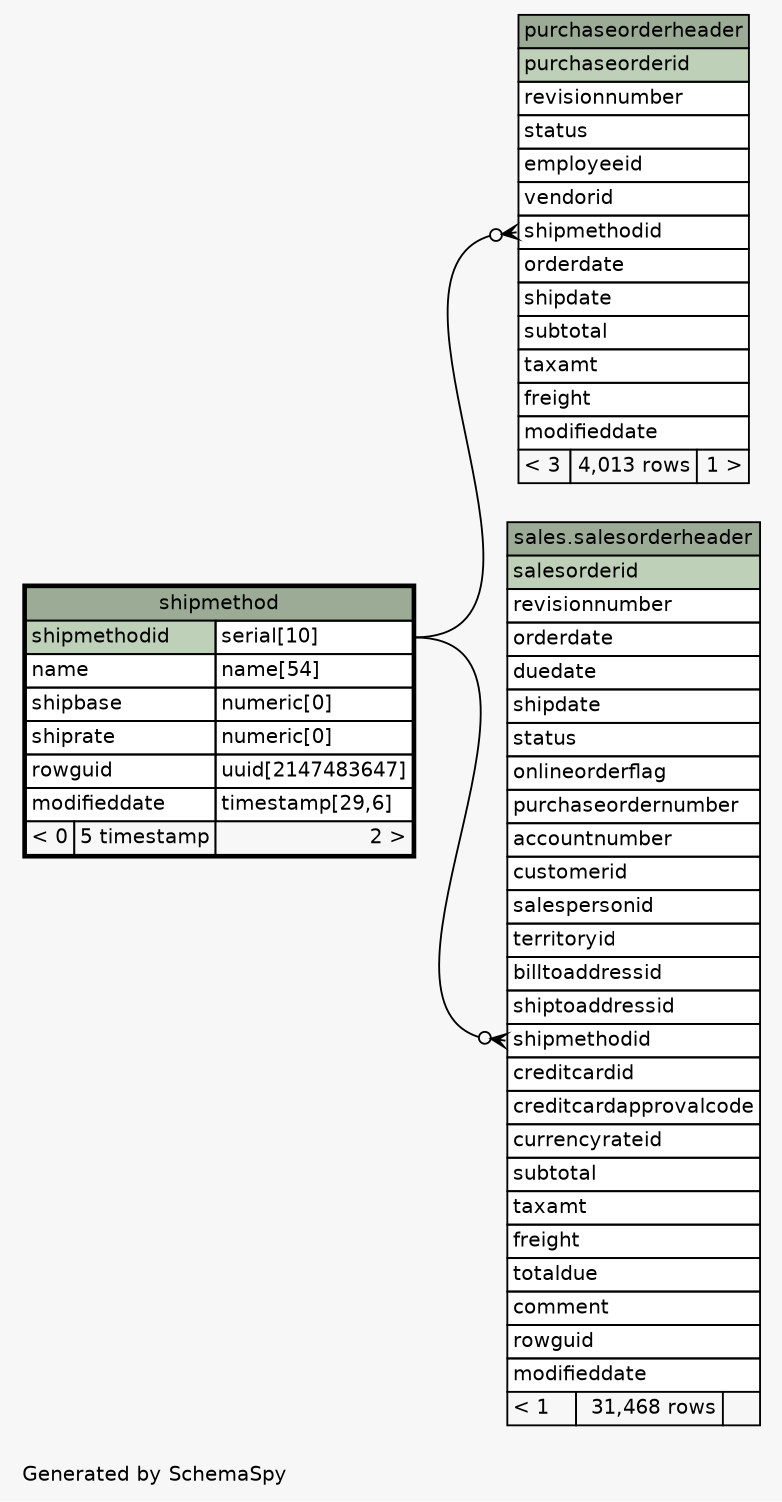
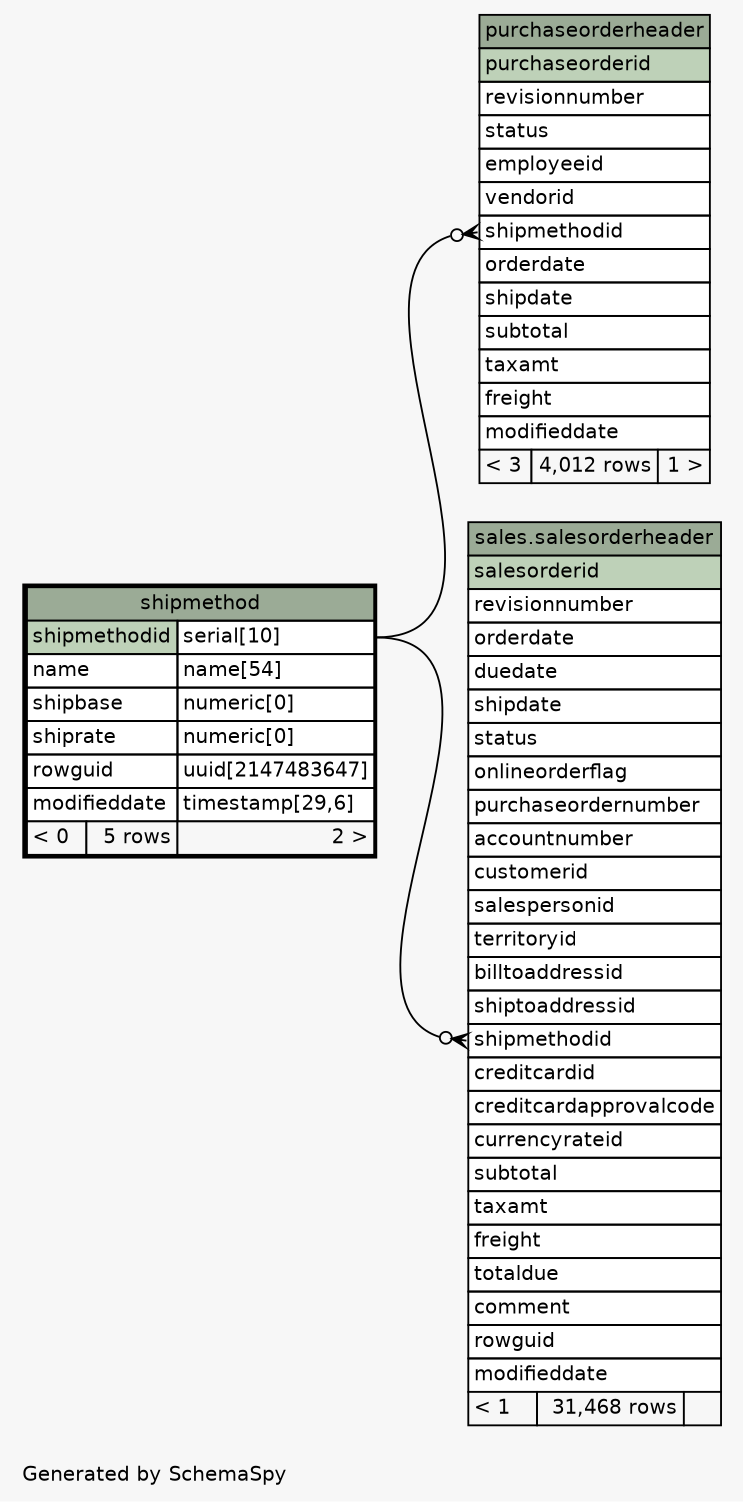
node "purchaseorderheader": text "4,013 rows" -> "4,012 rows"
node "shipmethod": text "5 timestamp" -> "5 rows"
